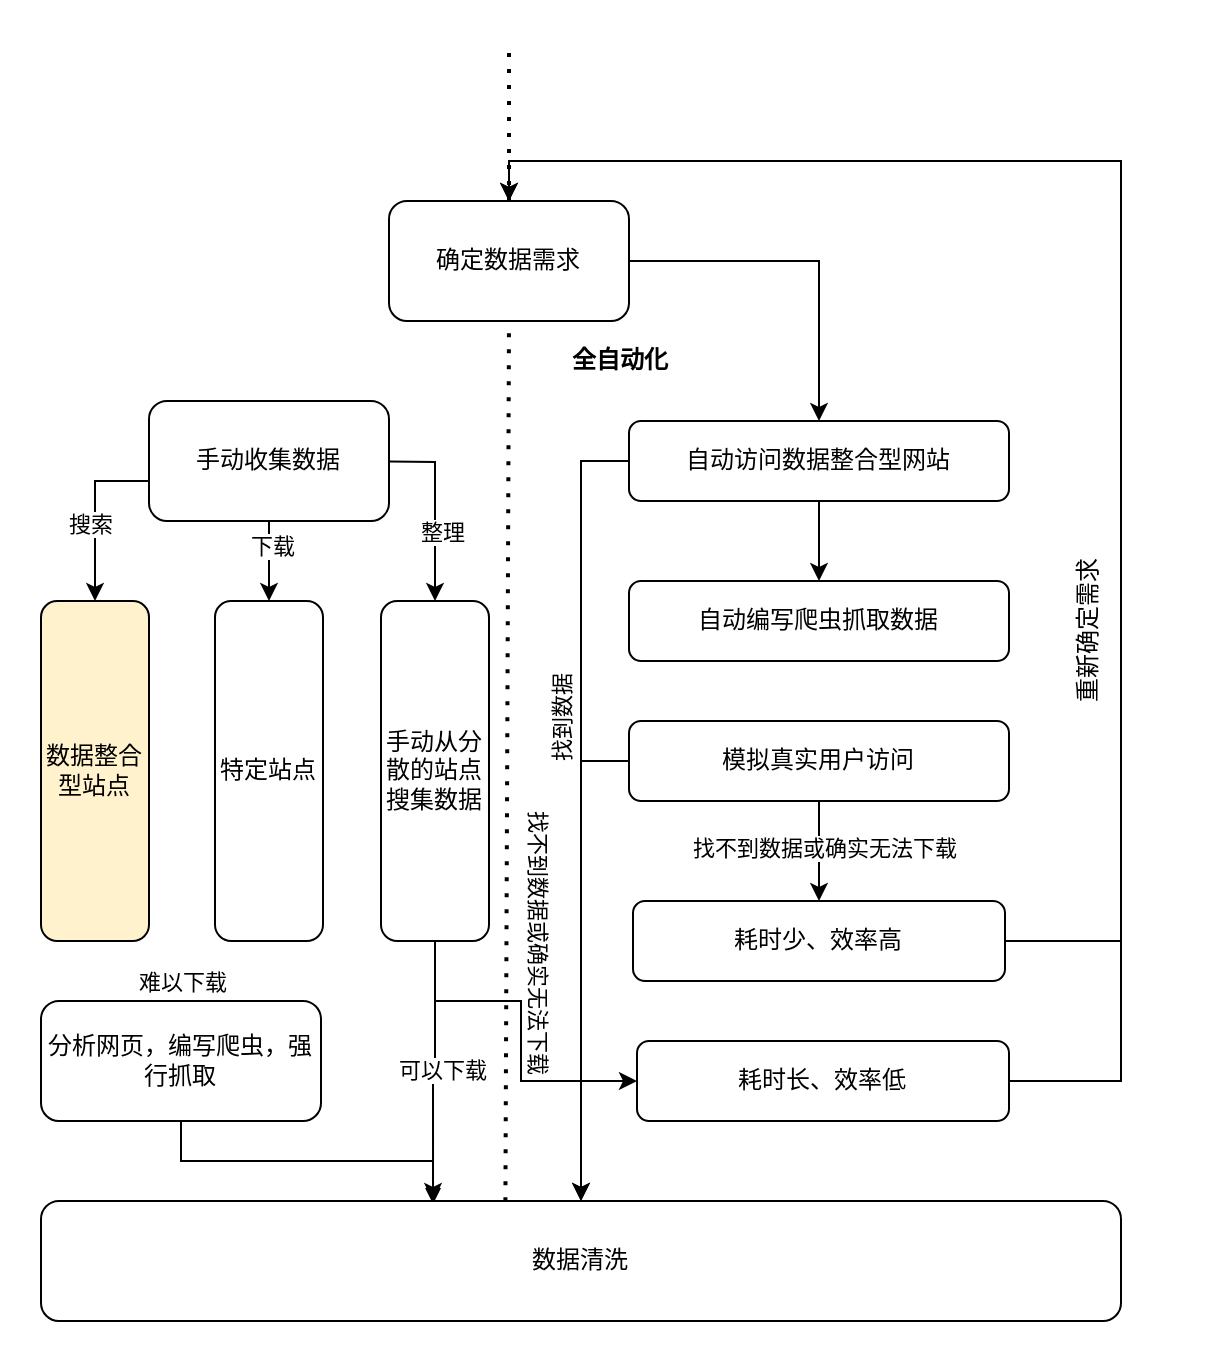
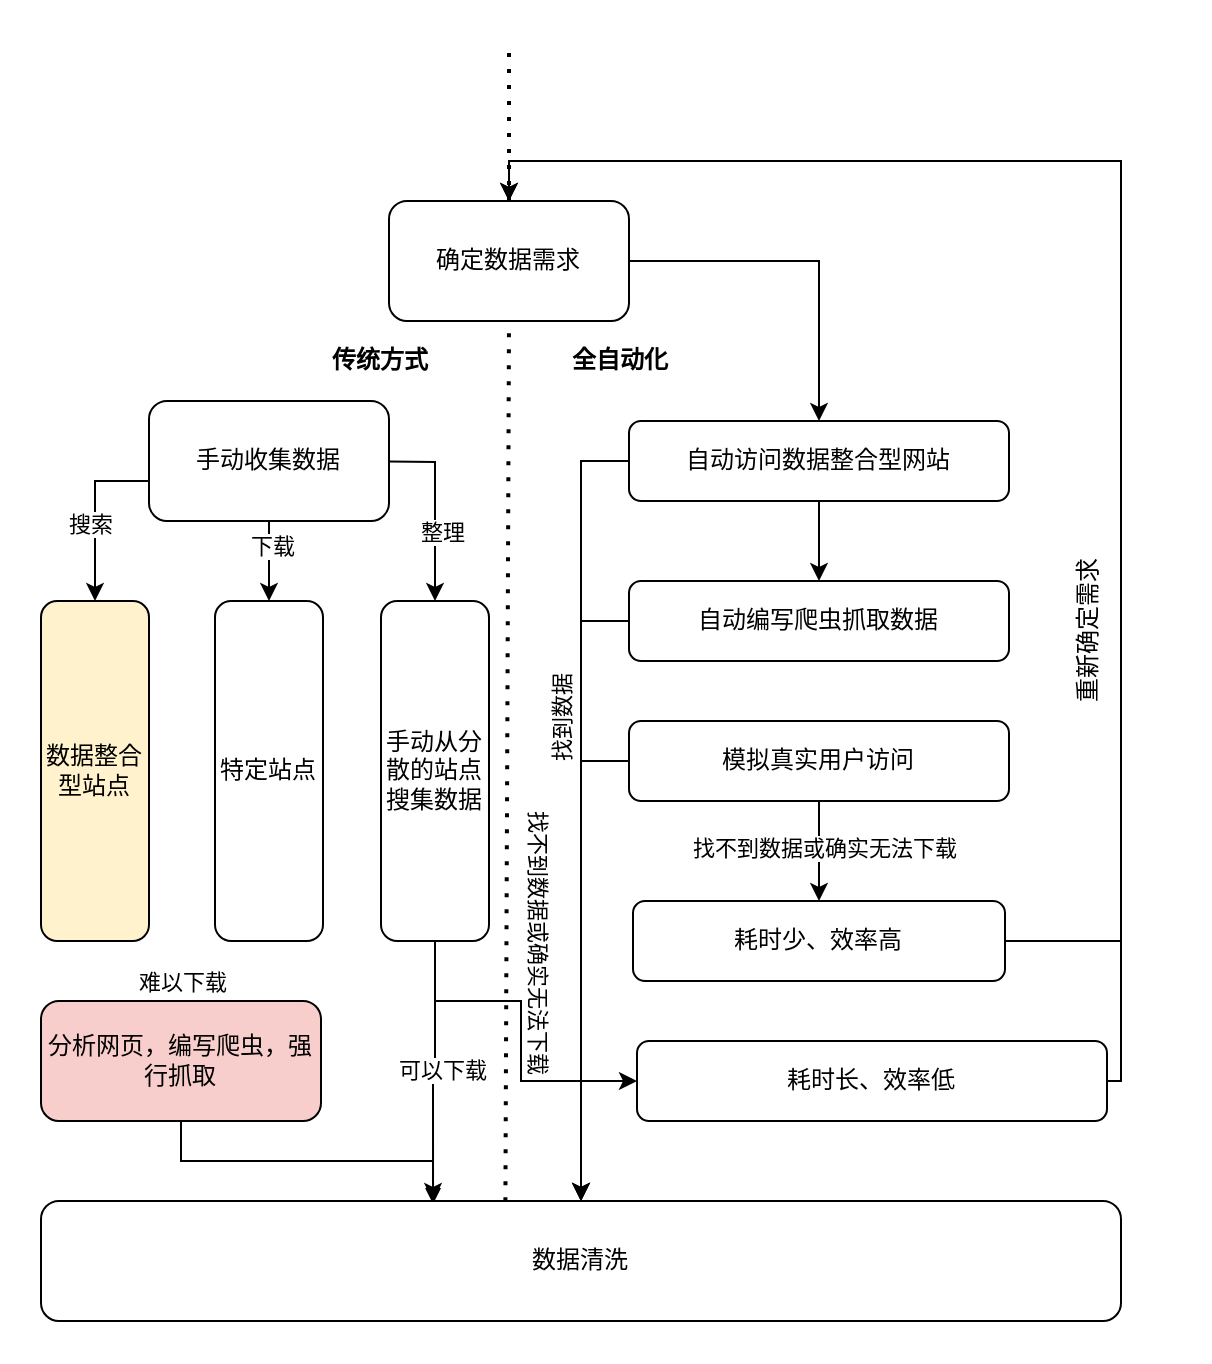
node "传统方式": added
edge "自动编写爬虫抓取数据" -> "数据清洗": added
node "分析网页，编写爬虫，强行抓取": fillcolor #ffffff -> #f8cecc
node "耗时长、效率低": size 372x80 -> 470x80
